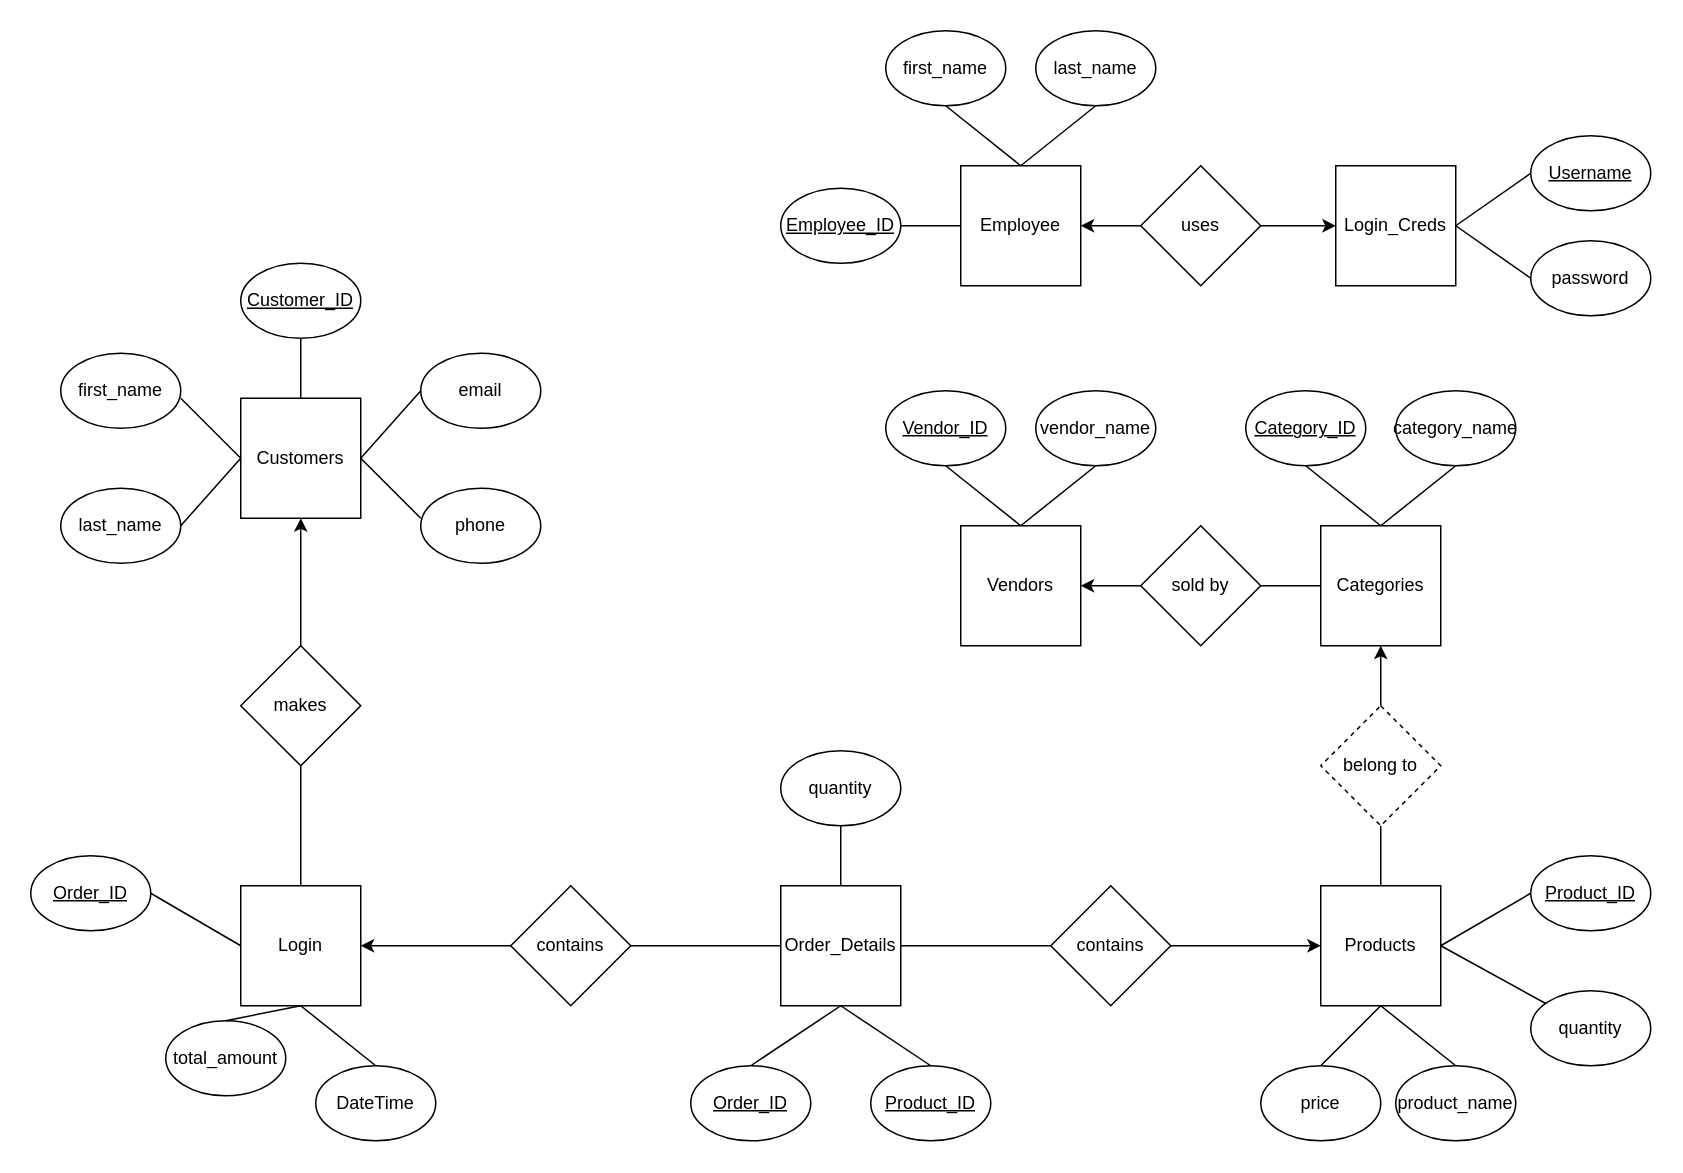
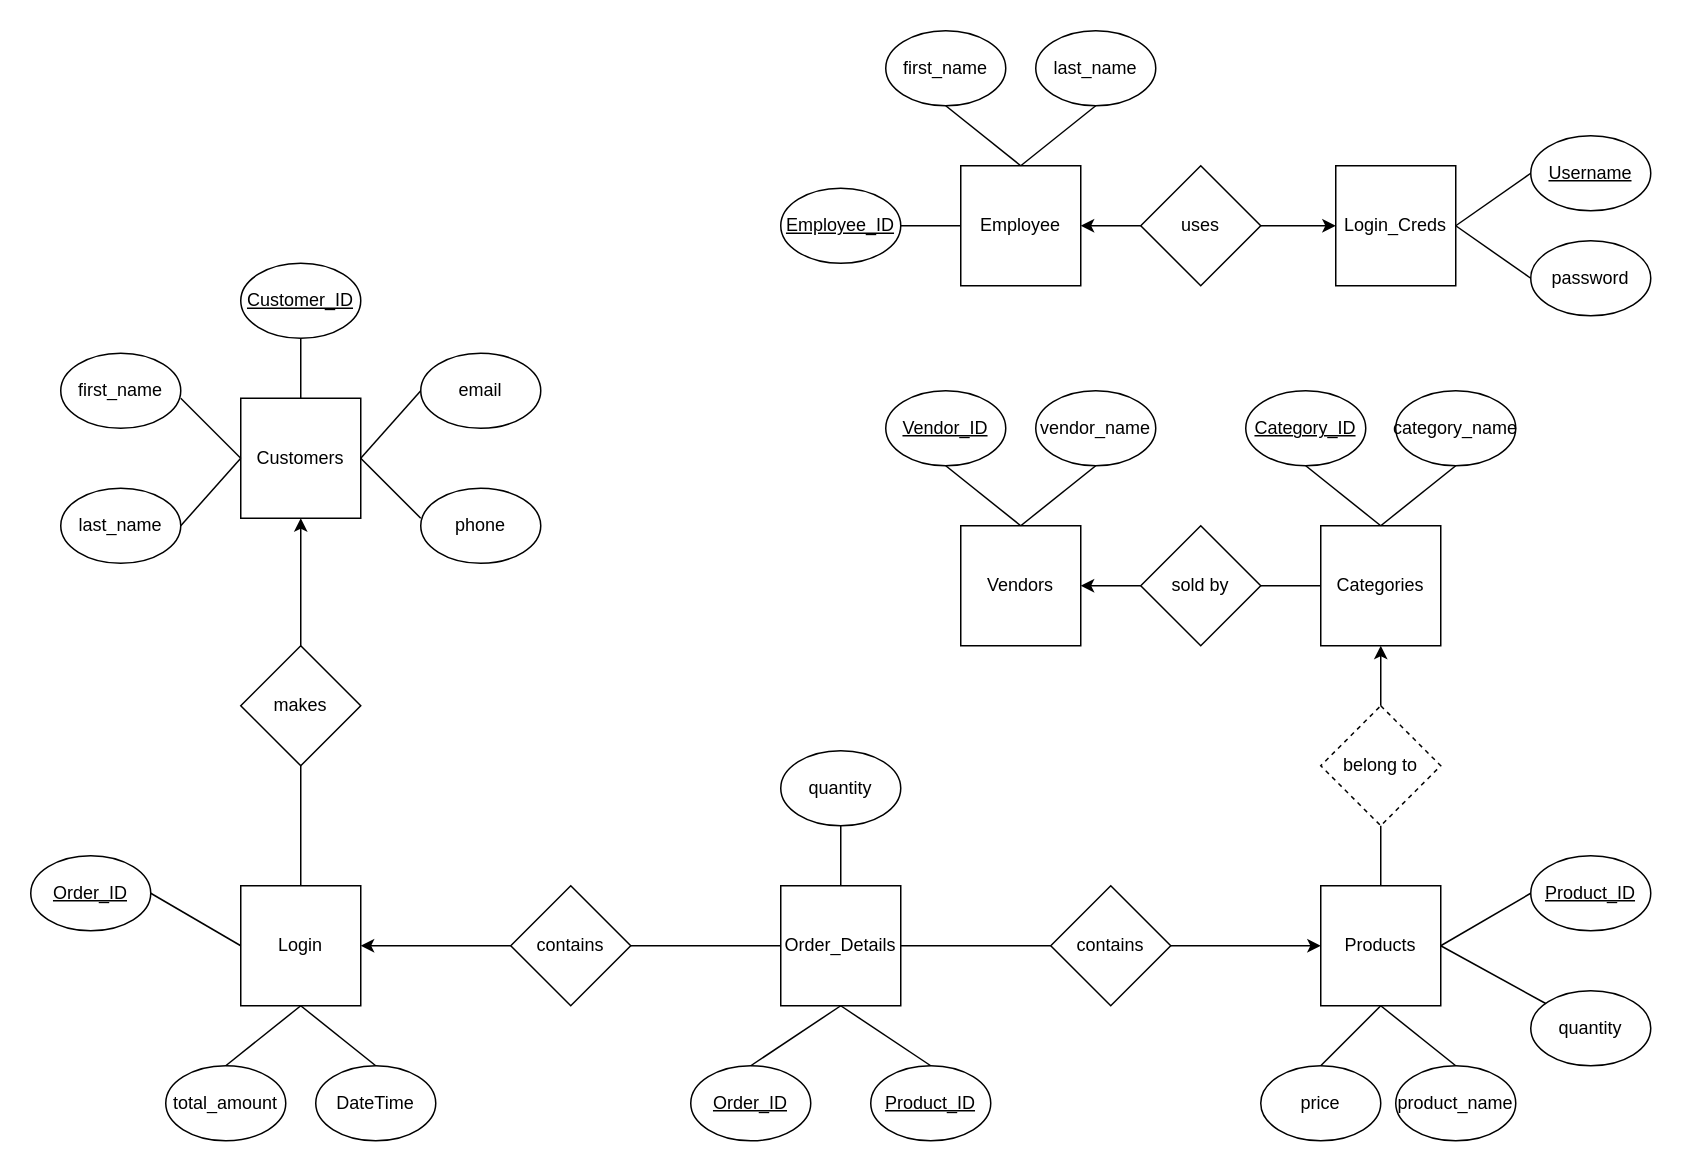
node "total_amount": moved (226, 1058) -> (226, 1103)
